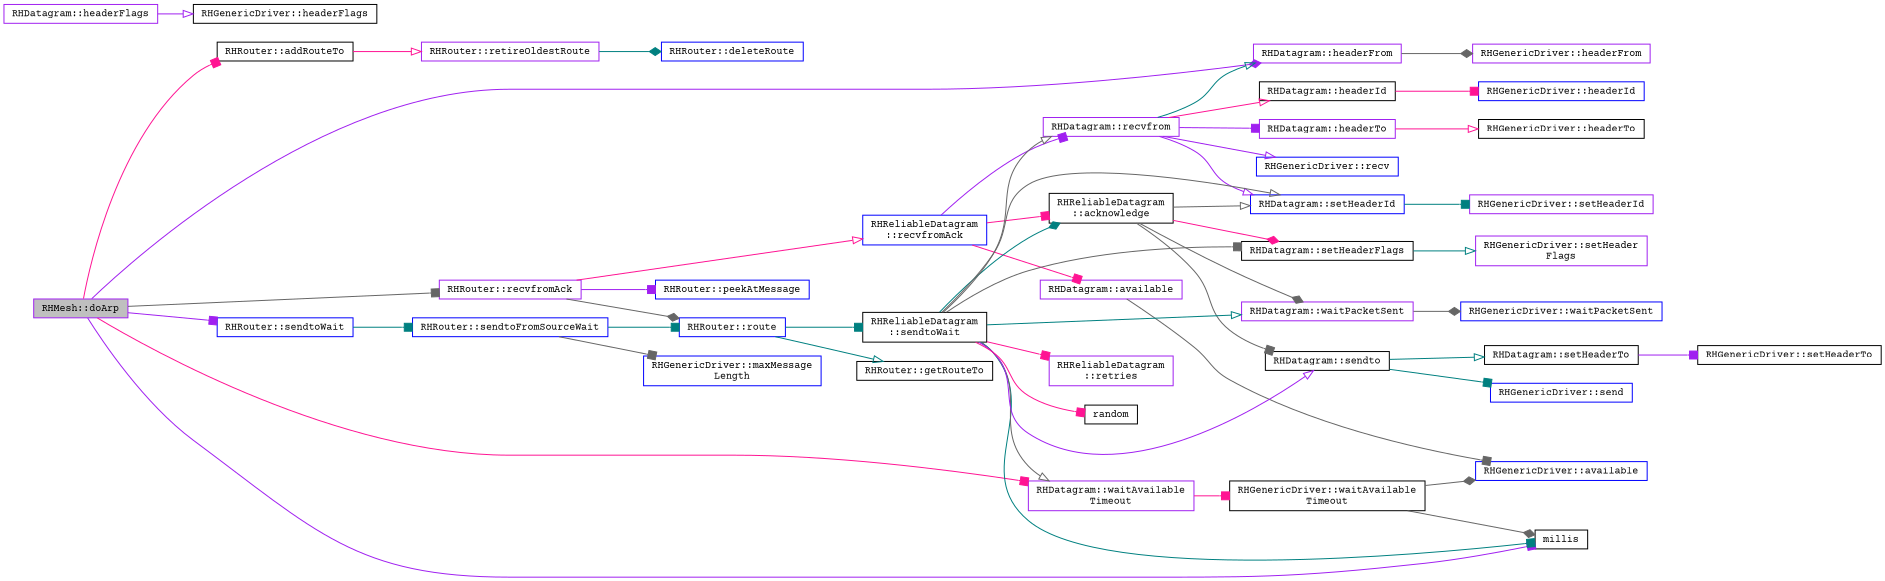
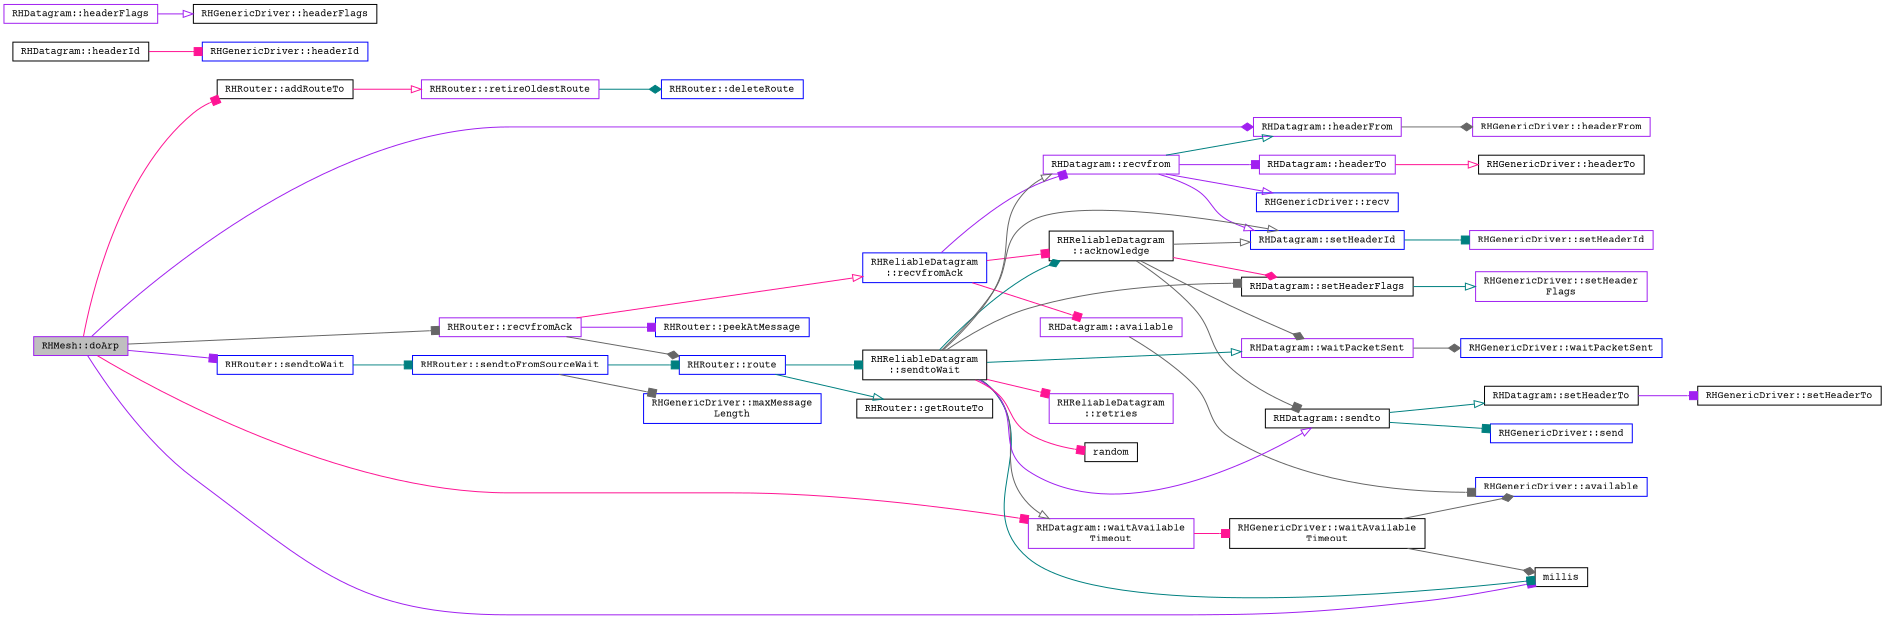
edge "RHDatagram::recvfrom" -> "RHDatagram::headerId": removed
